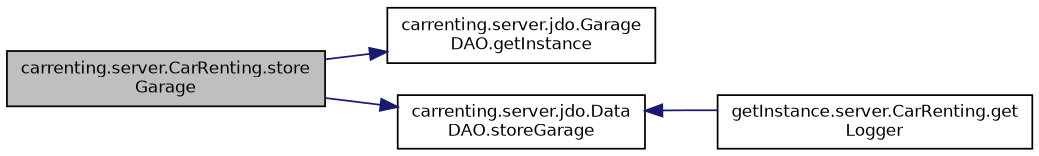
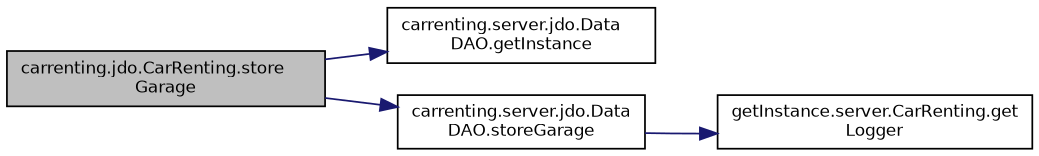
node "carrenting.server.jdo.Garage DAO.getInstance": label "carrenting.server.jdo.Garage DAO.getInstance" -> "carrenting.server.jdo.Data DAO.getInstance"
node "carrenting.server.CarRenting.store Garage": label "carrenting.server.CarRenting.store Garage" -> "carrenting.jdo.CarRenting.store Garage"
edge "getInstance.server.CarRenting.get Logger" -> "carrenting.server.jdo.Data DAO.storeGarage": reversed
